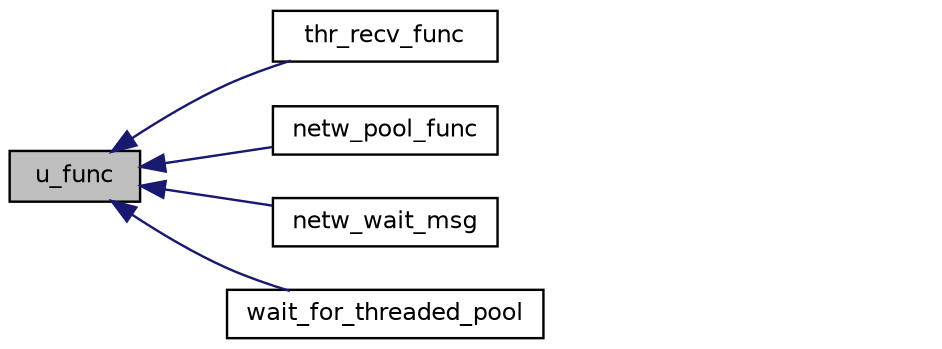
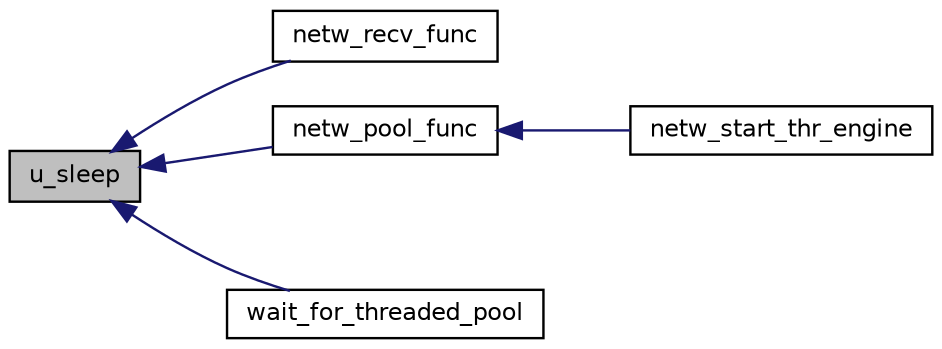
node "thr_recv_func": label "thr_recv_func" -> "netw_recv_func"
node "netw_start_thr_engine": added
node "u_func": label "u_func" -> "u_sleep"
node "netw_wait_msg": removed
